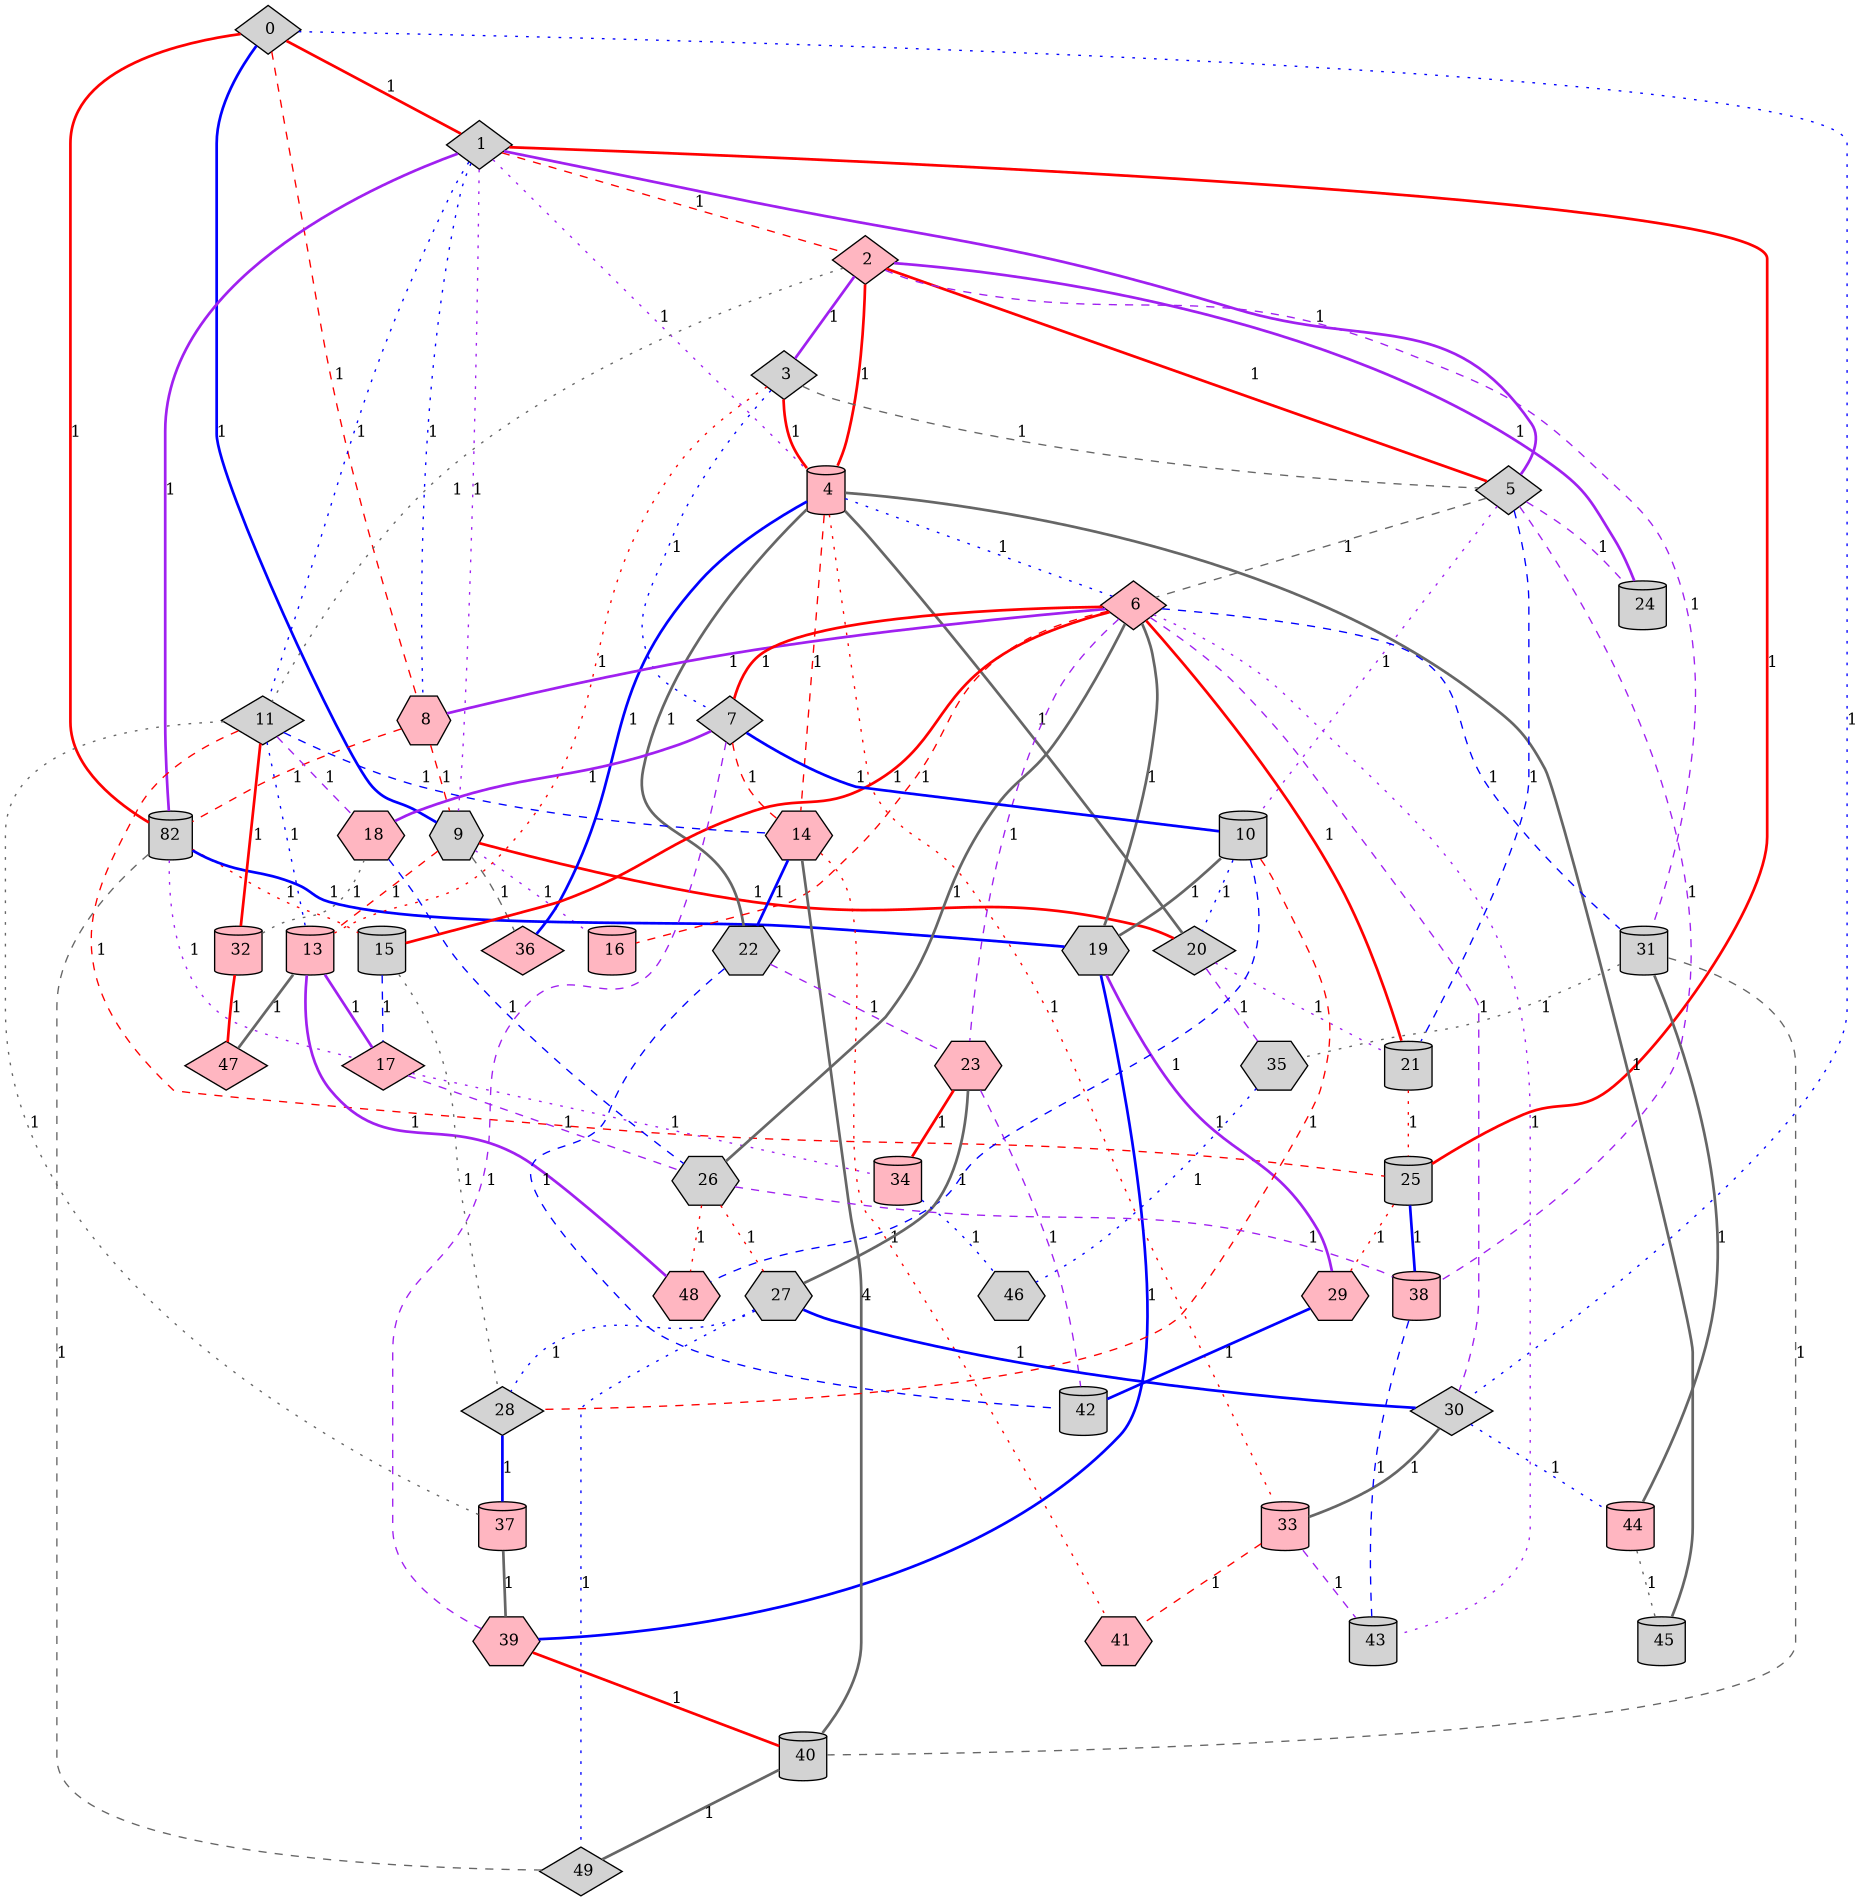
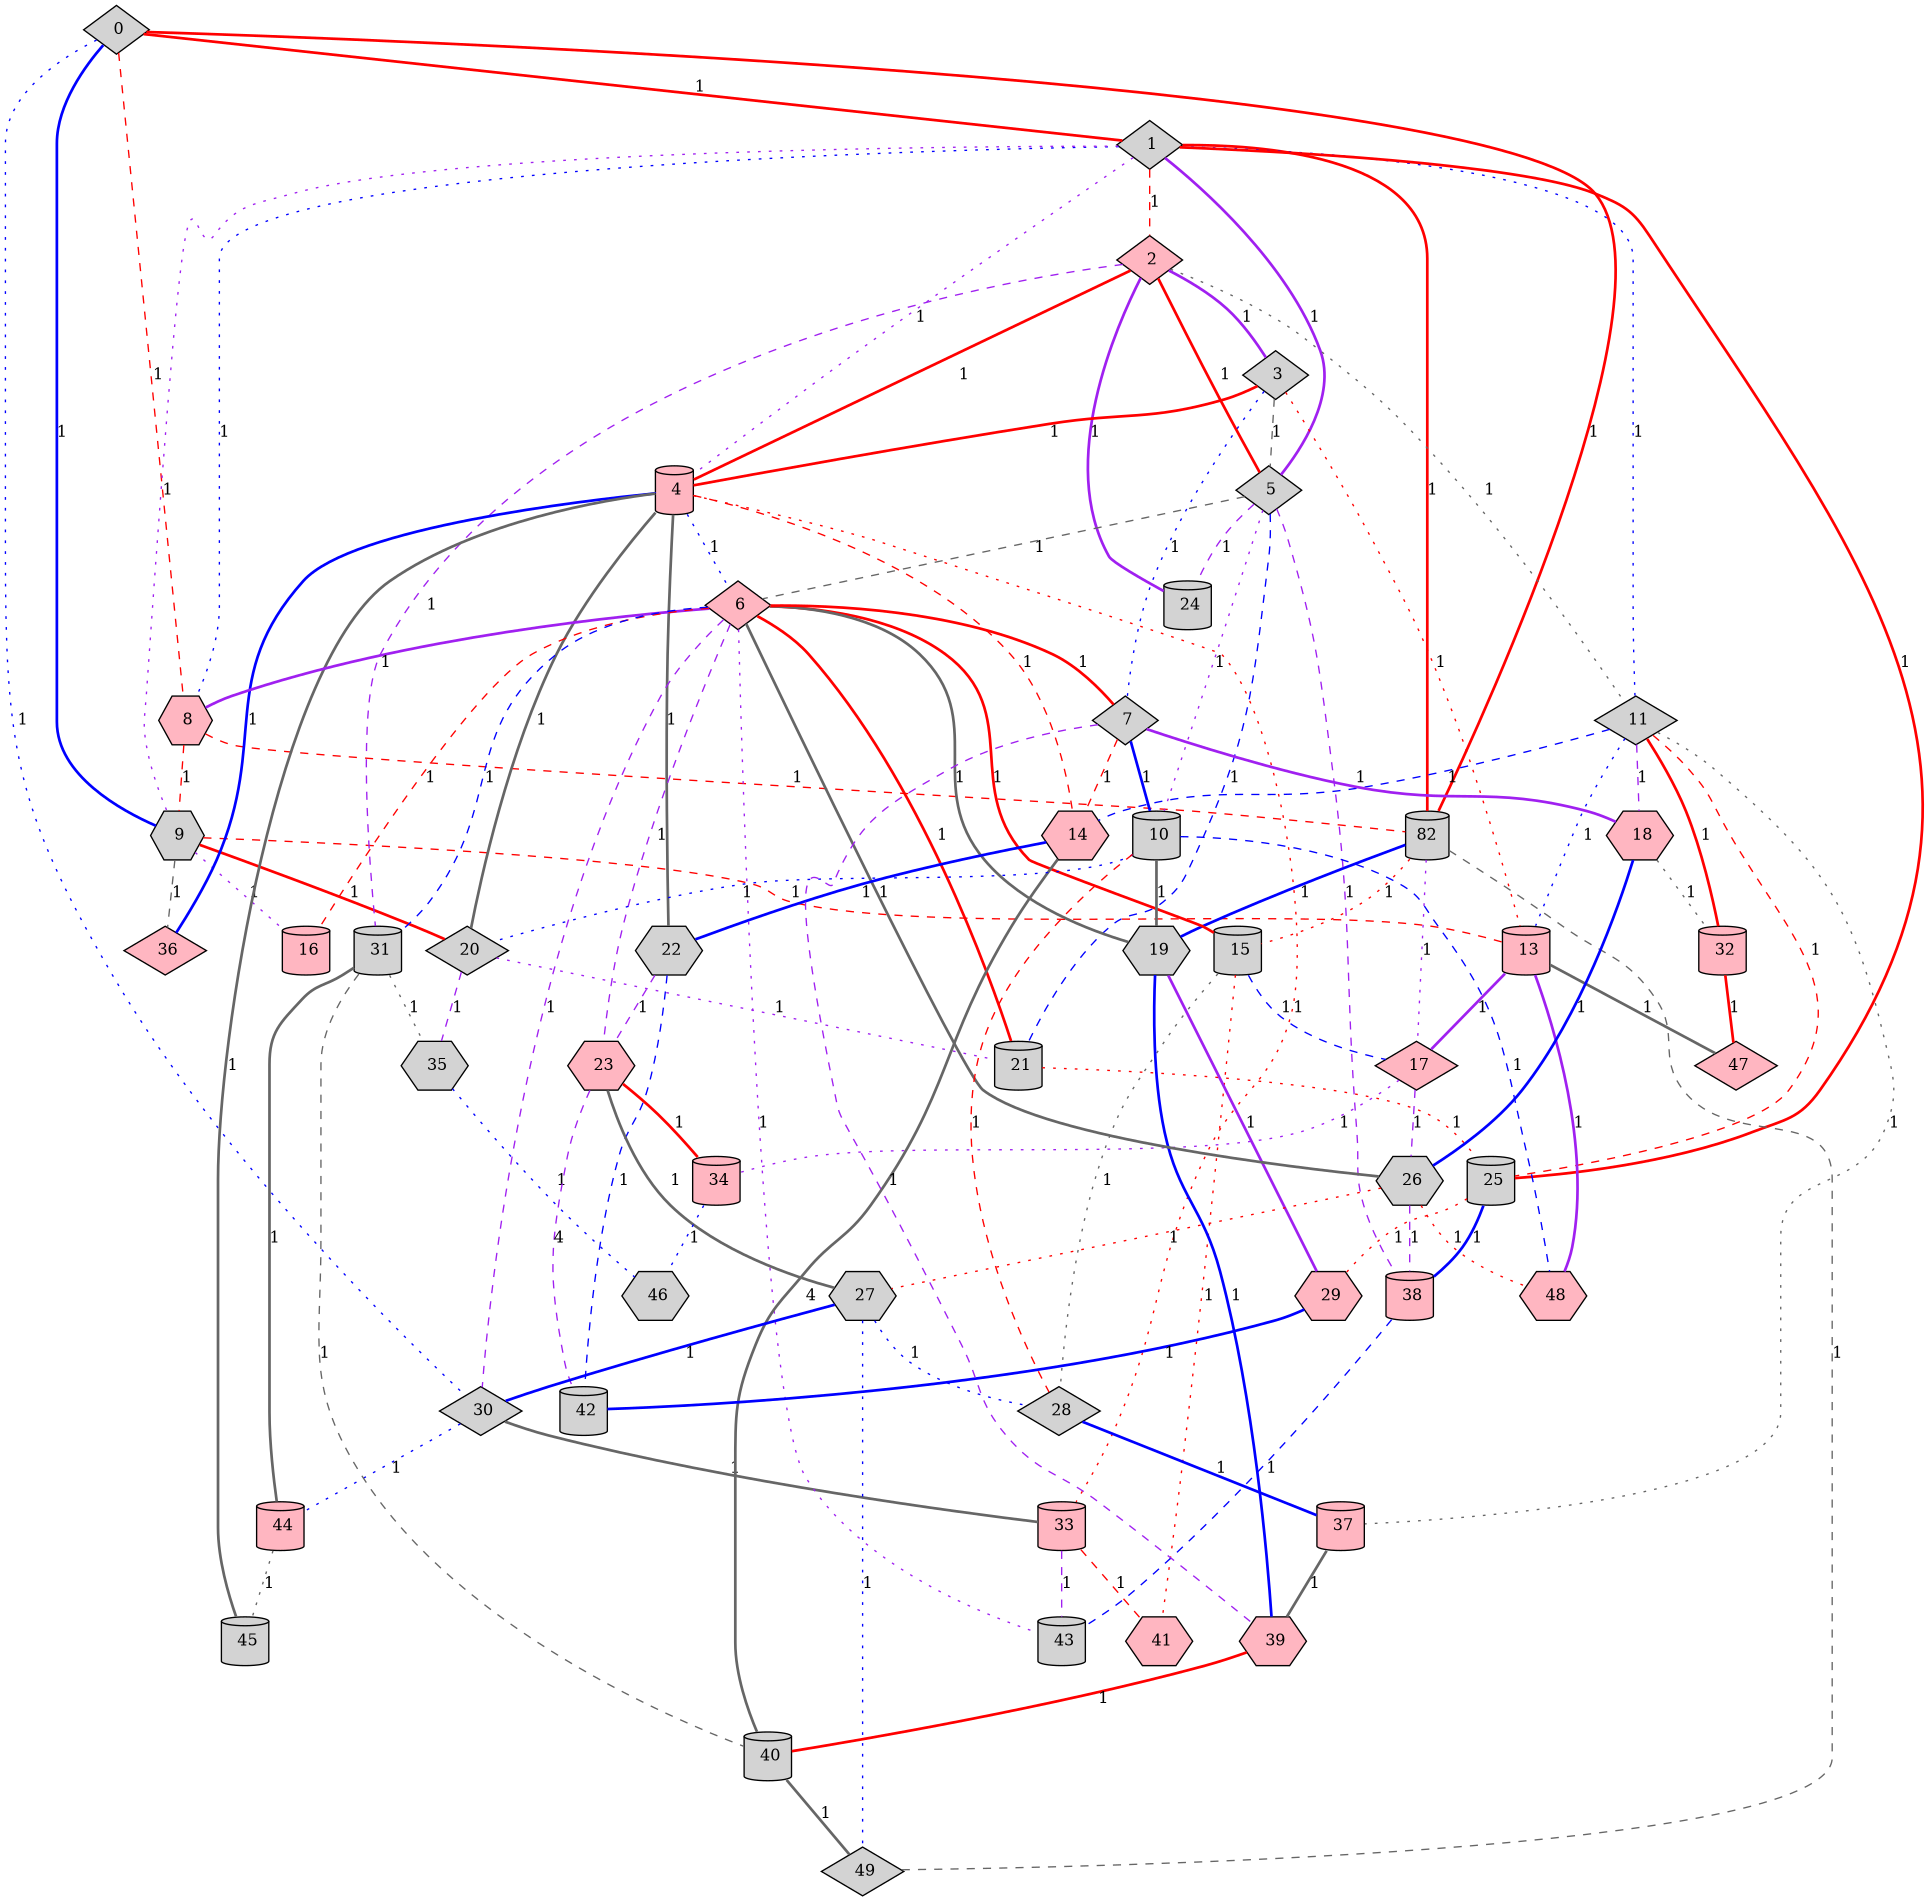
edge "1" -- "82": color purple -> red
edge "18" -- "26": style dashed -> bold
edge "23" -- "42": label "1" -> "4"
edge "14" -- "41": now "15" -- "41"
